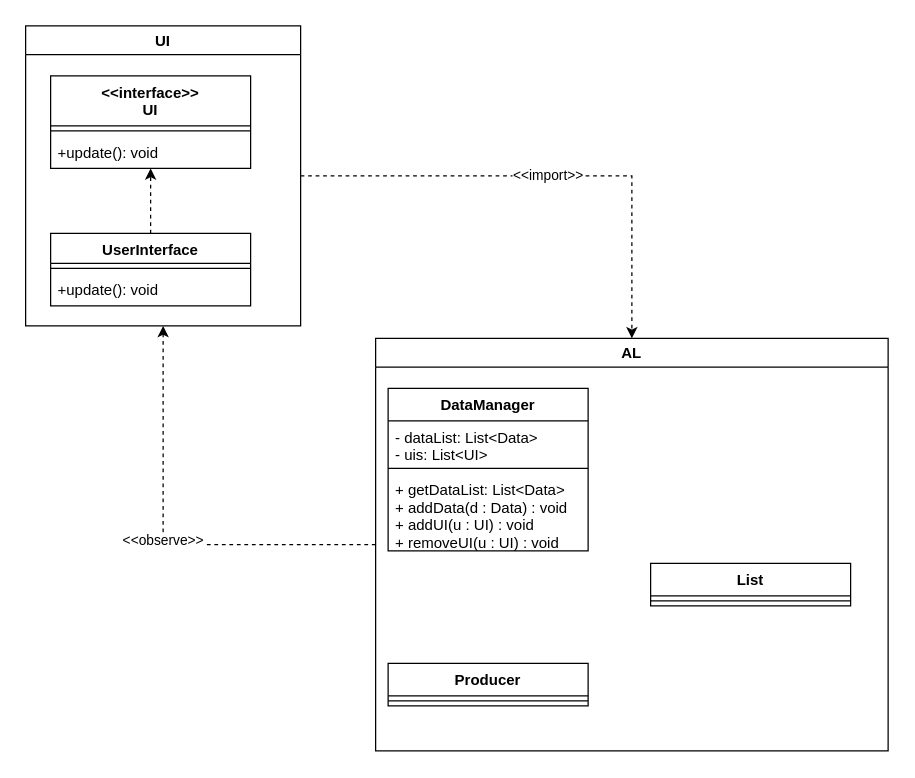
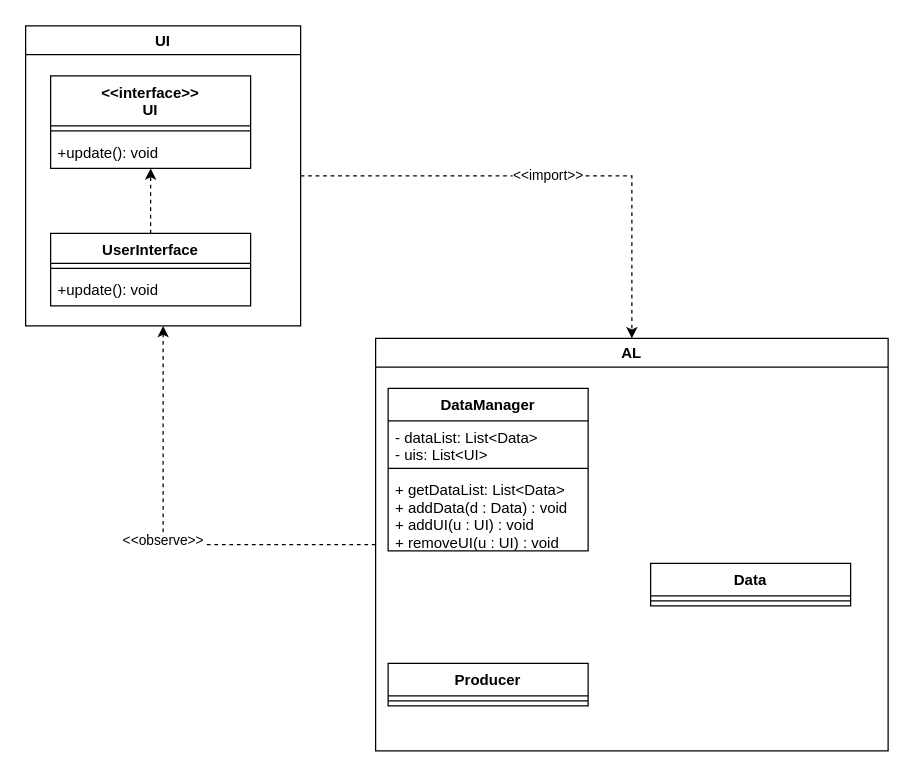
node "List": label "List" -> "Data"
